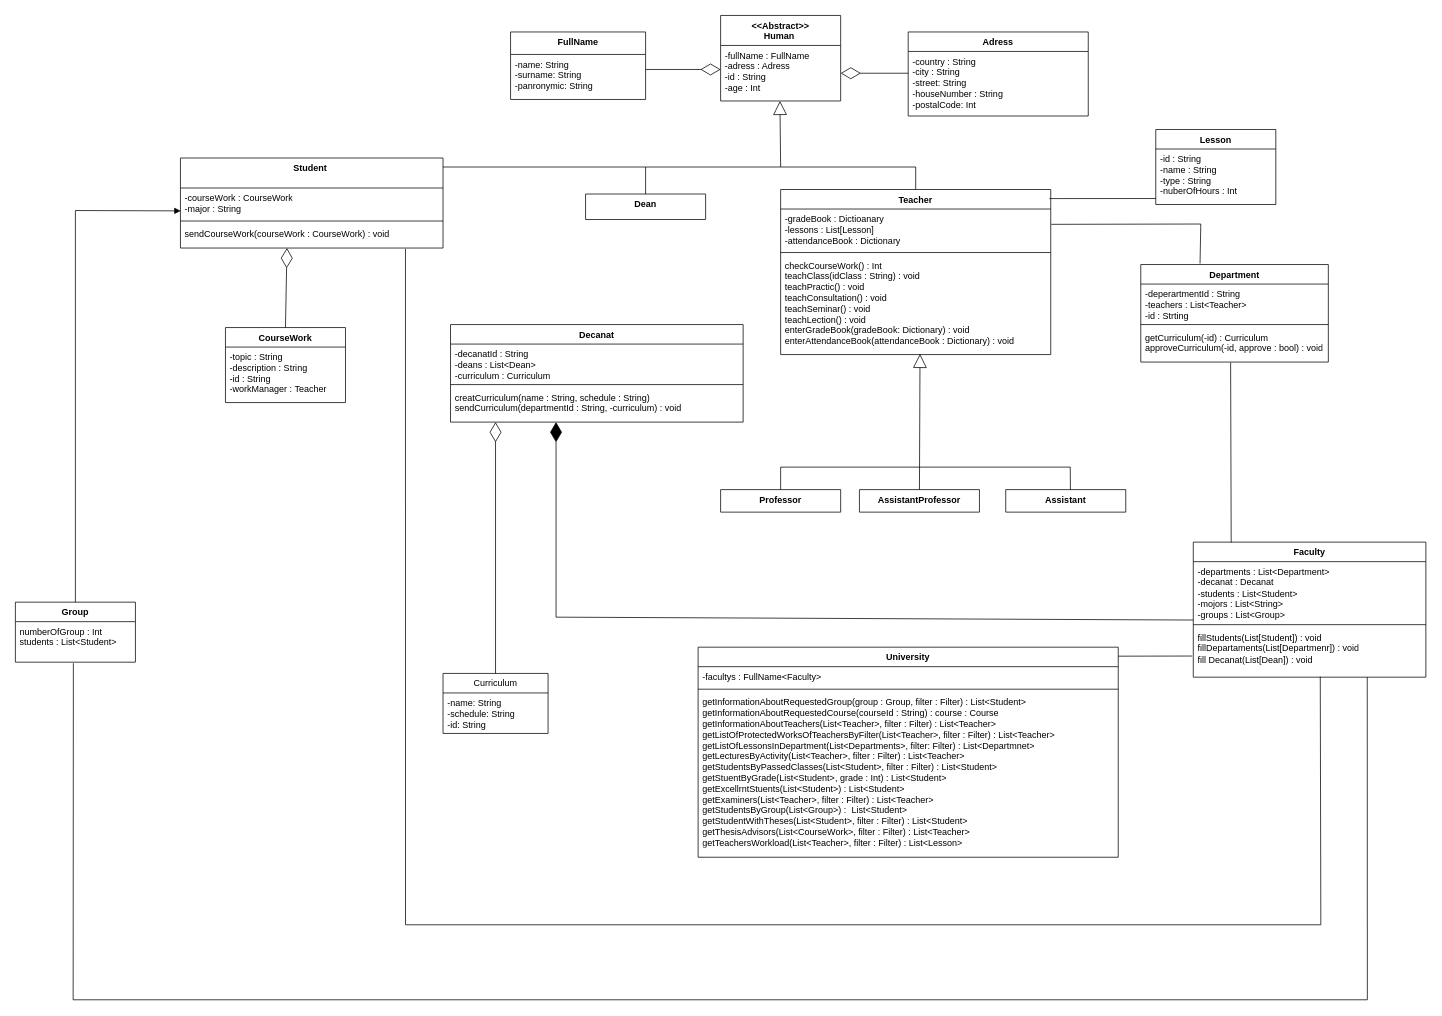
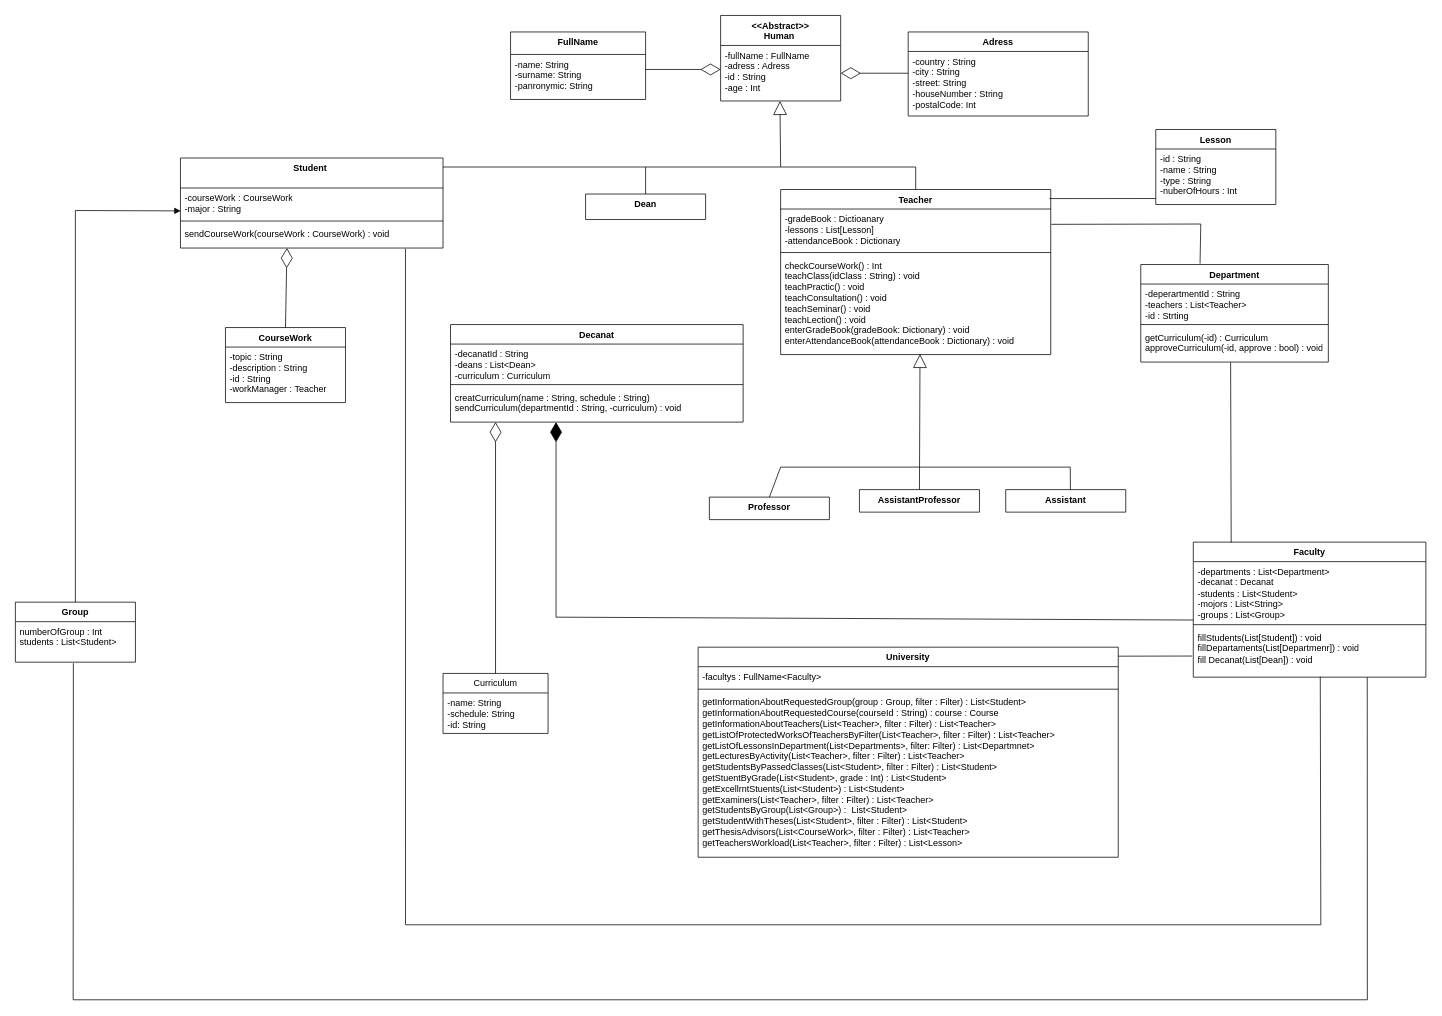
node "Professor": moved (780, 501) -> (769, 508)
